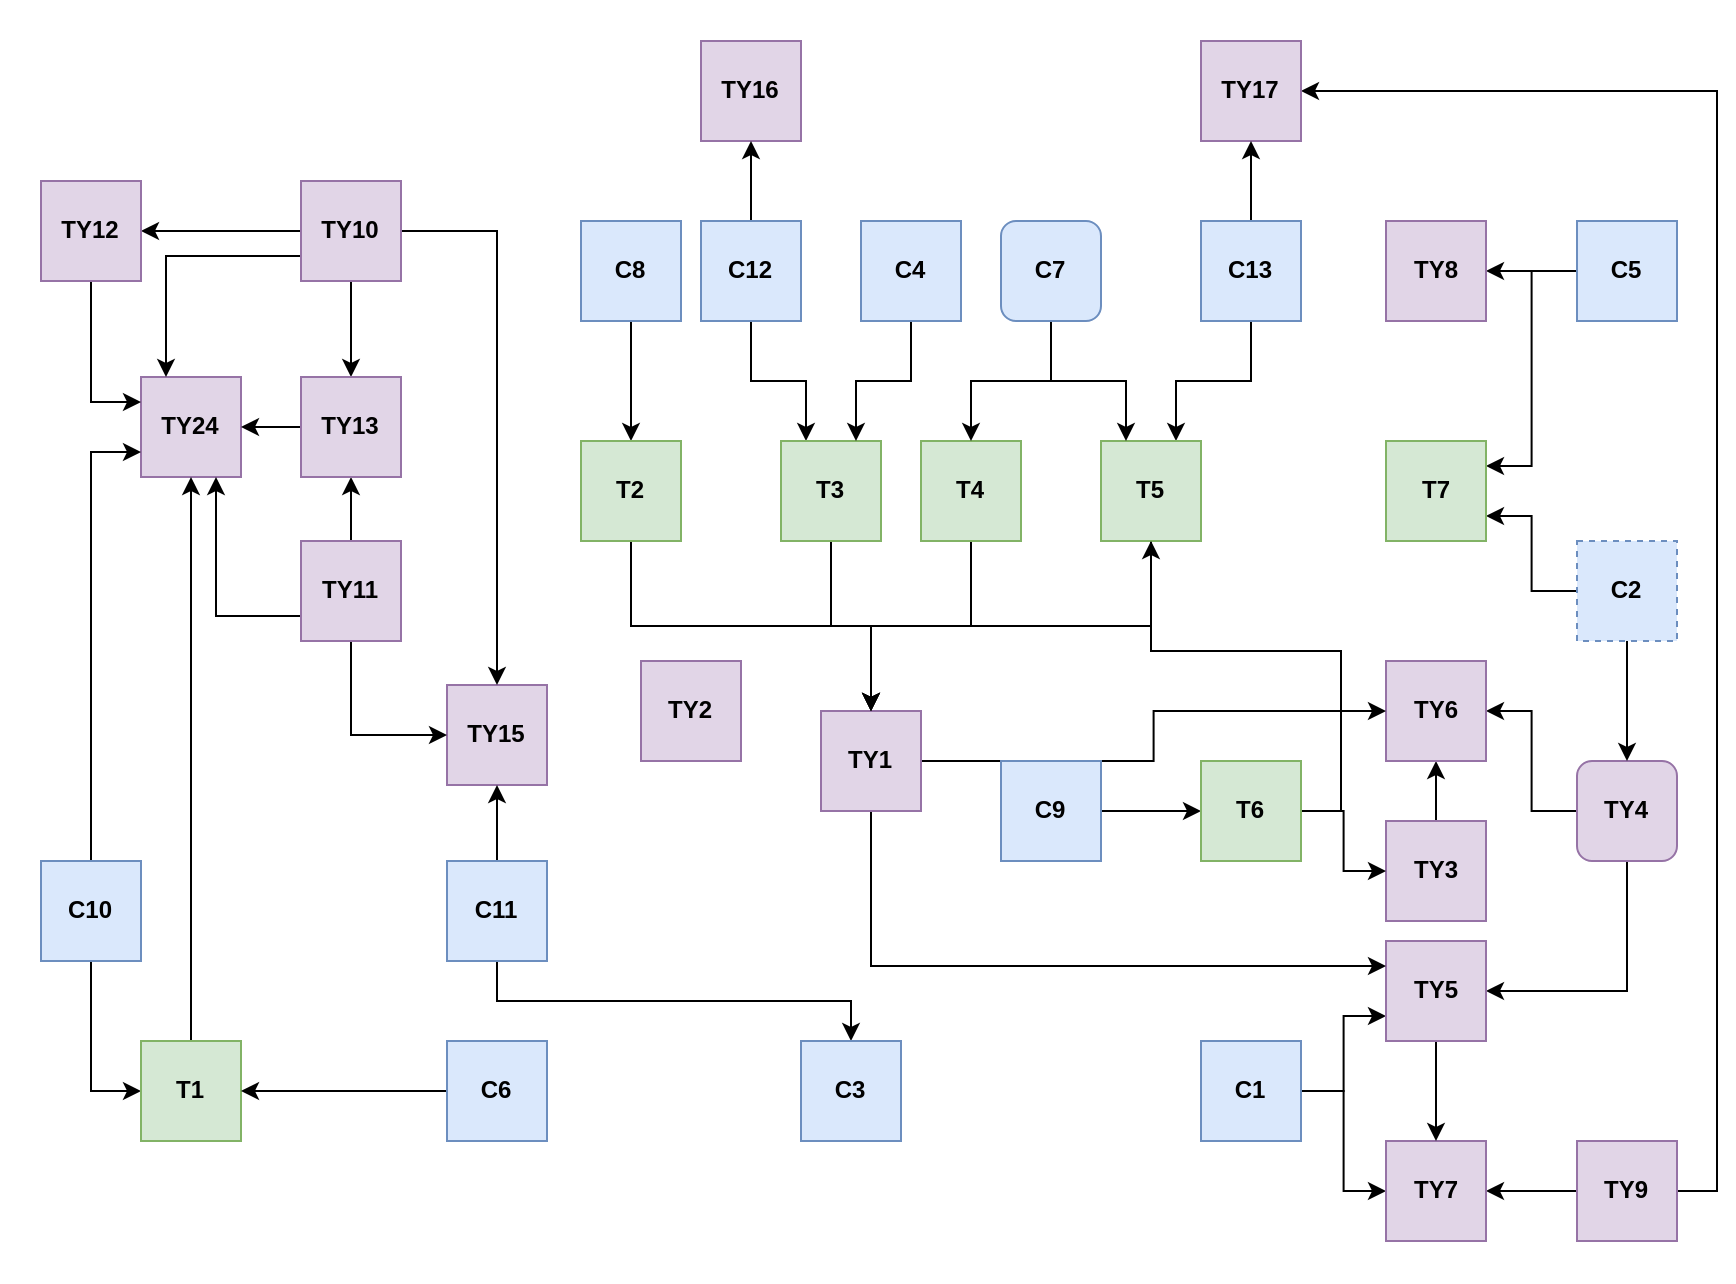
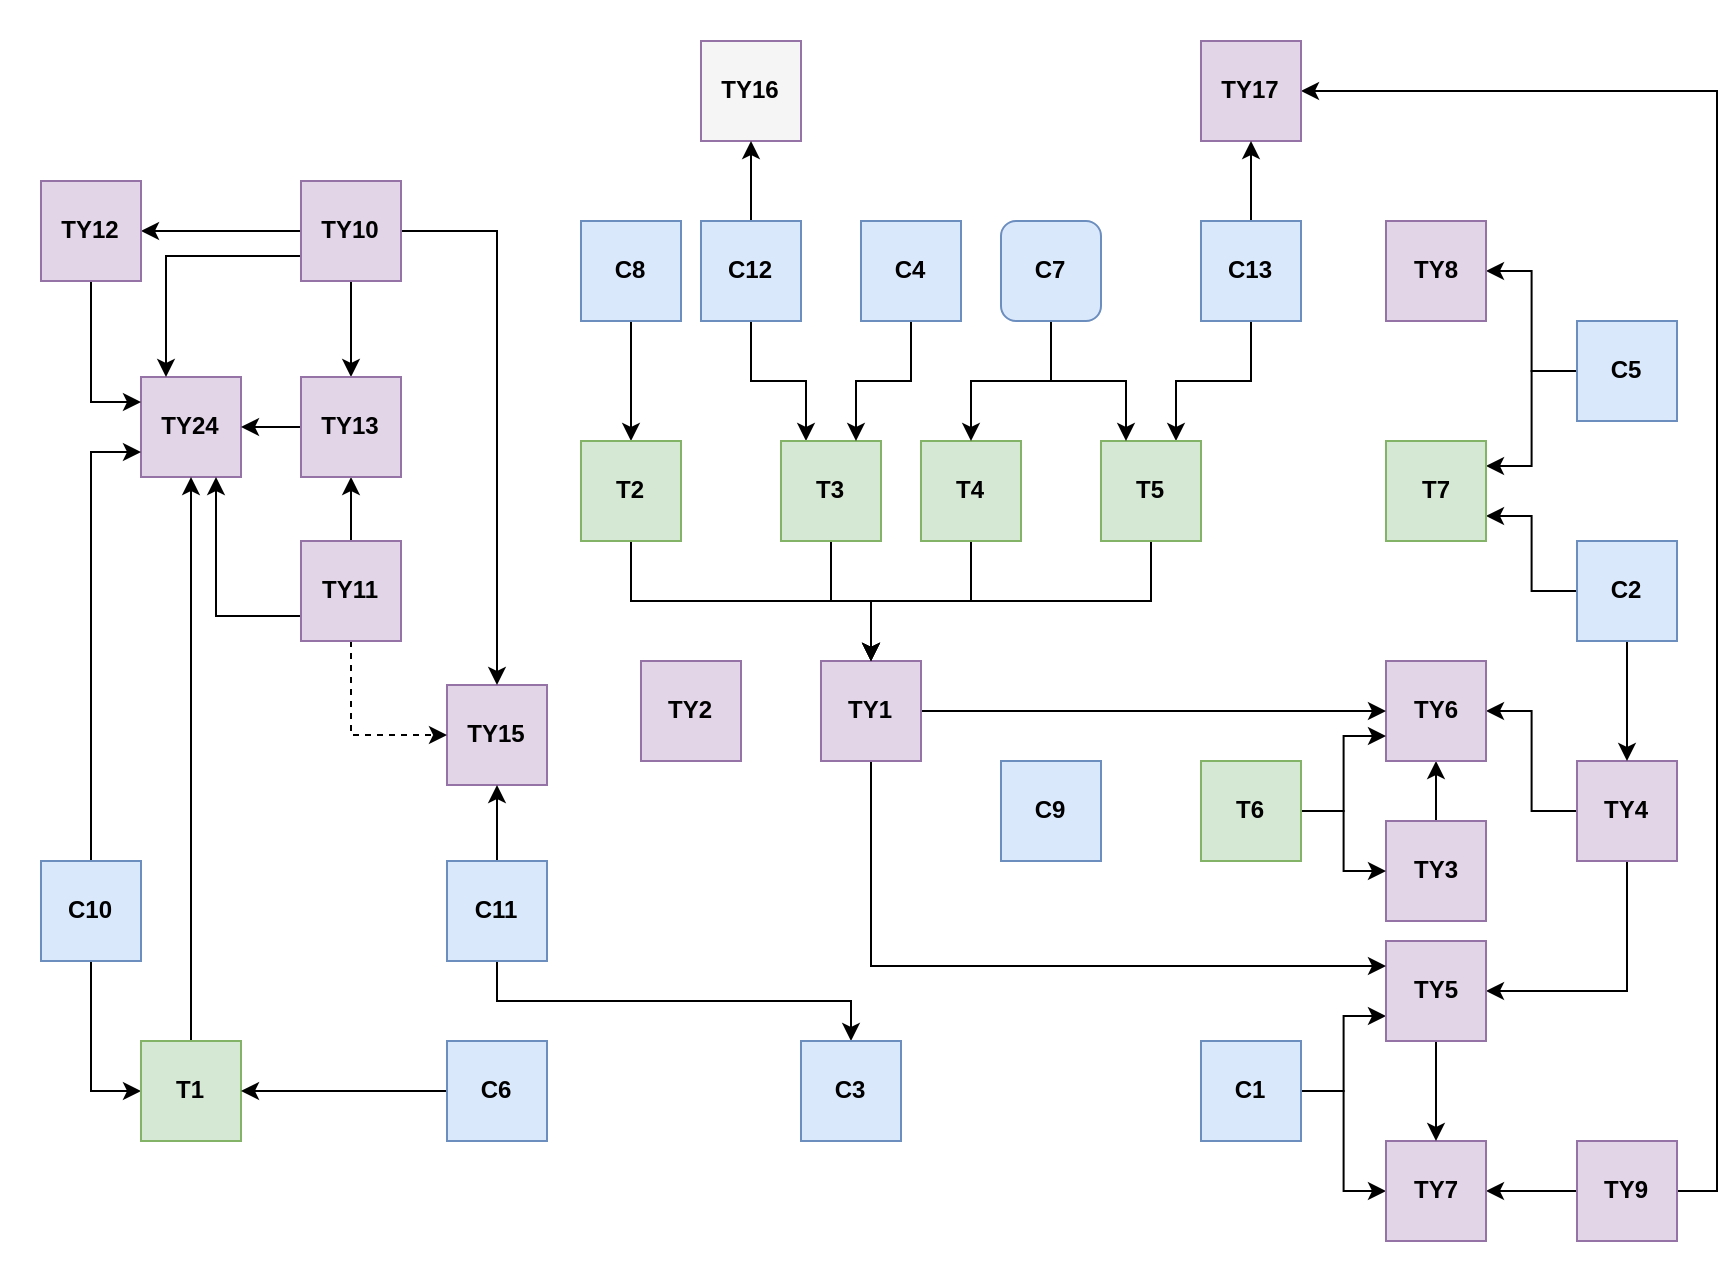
node "TY16": fillcolor #e1d5e7 -> #f5f5f5
node "C5": moved (1627, 271) -> (1627, 371)
node "C2": style dashed -> solid
edge "T6" -> "T5": now "T6" -> "TY6"
edge "TY11" -> "TY15": style solid -> dashed
node "TY1": moved (871, 761) -> (871, 711)
edge "C9" -> "T6": removed
node "TY4": shape rounded rectangle -> rectangle
